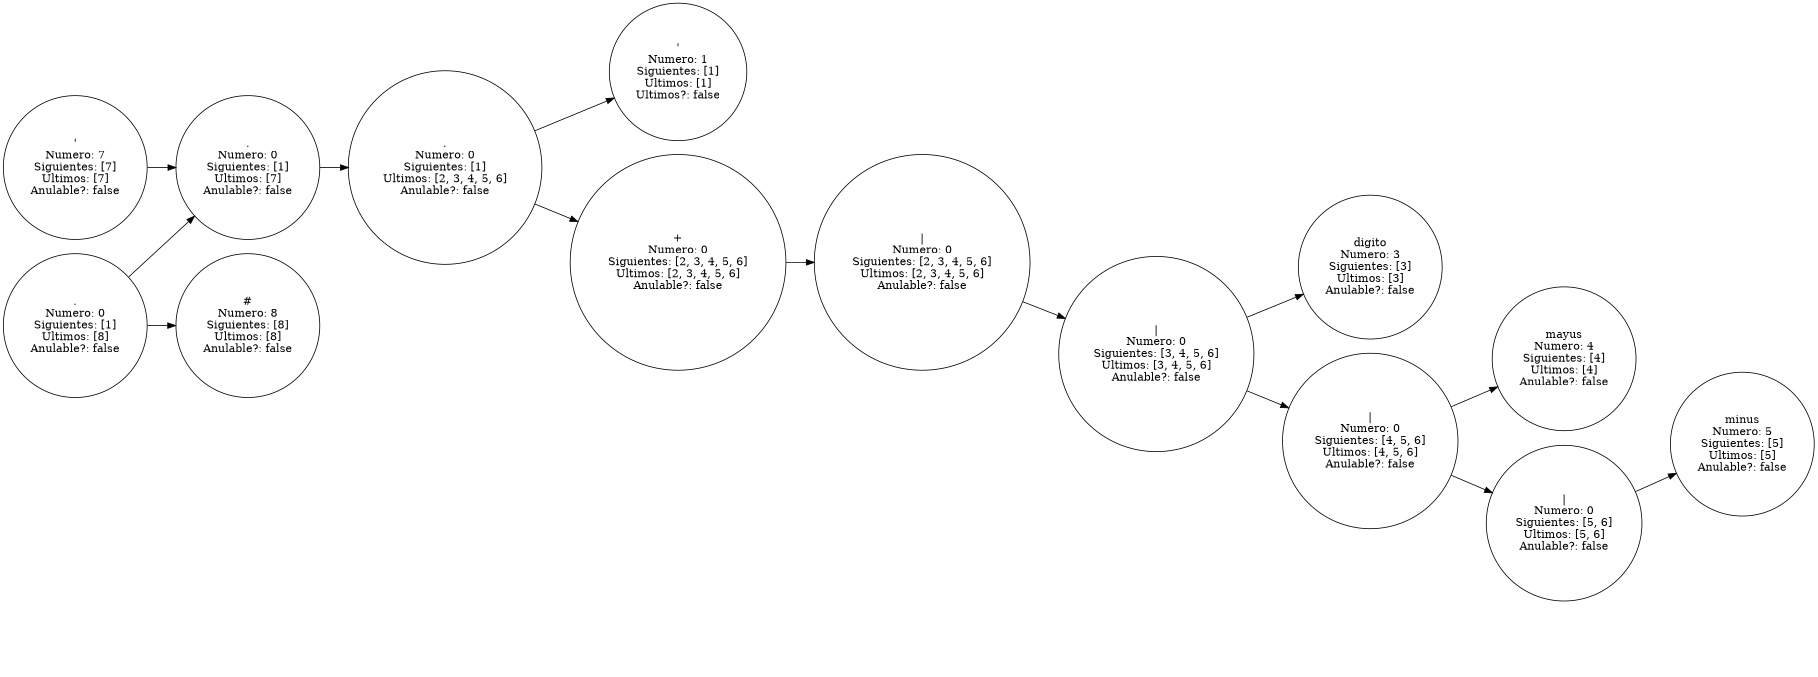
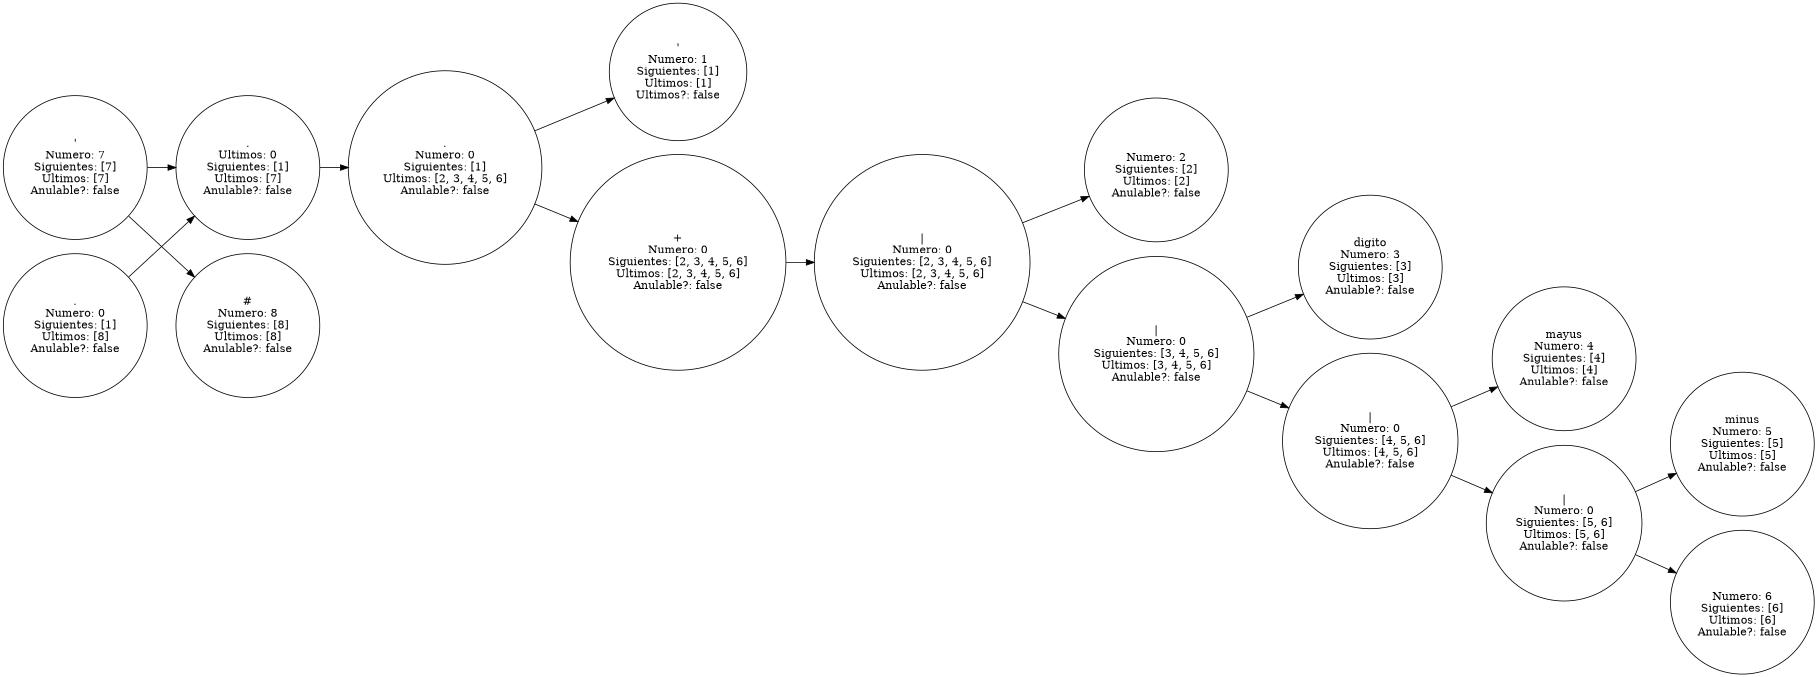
node ". Numero: 0 Siguientes: [1] Ultimos: [7] Anulable?: false": label ". Numero: 0 Siguientes: [1] Ultimos: [7] Anulable?: false" -> ". Ultimos: 0 Siguientes: [1] Ultimos: [7] Anulable?: false"
node "Numero: 2 Siguientes: [2] Ultimos: [2] Anulable?: false": added
edge ". Numero: 0 Siguientes: [1] Ultimos: [8] Anulable?: false" -> "# Numero: 8 Siguientes: [8] Ultimos: [8] Anulable?: false": now "' Numero: 7 Siguientes: [7] Ultimos: [7] Anulable?: false" -> "# Numero: 8 Siguientes: [8] Ultimos: [8] Anulable?: false"
node "Numero: 6 Siguientes: [6] Ultimos: [6] Anulable?: false": added
